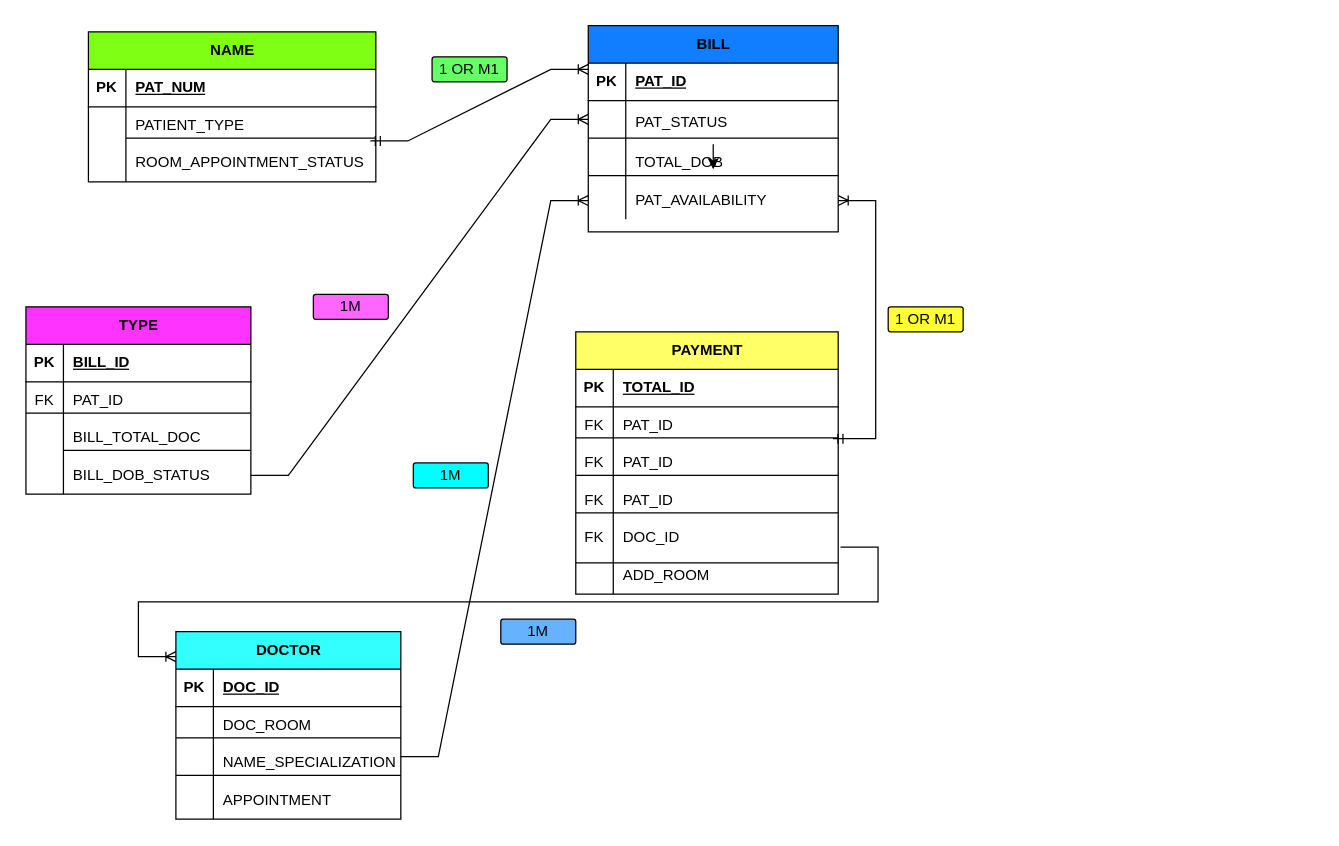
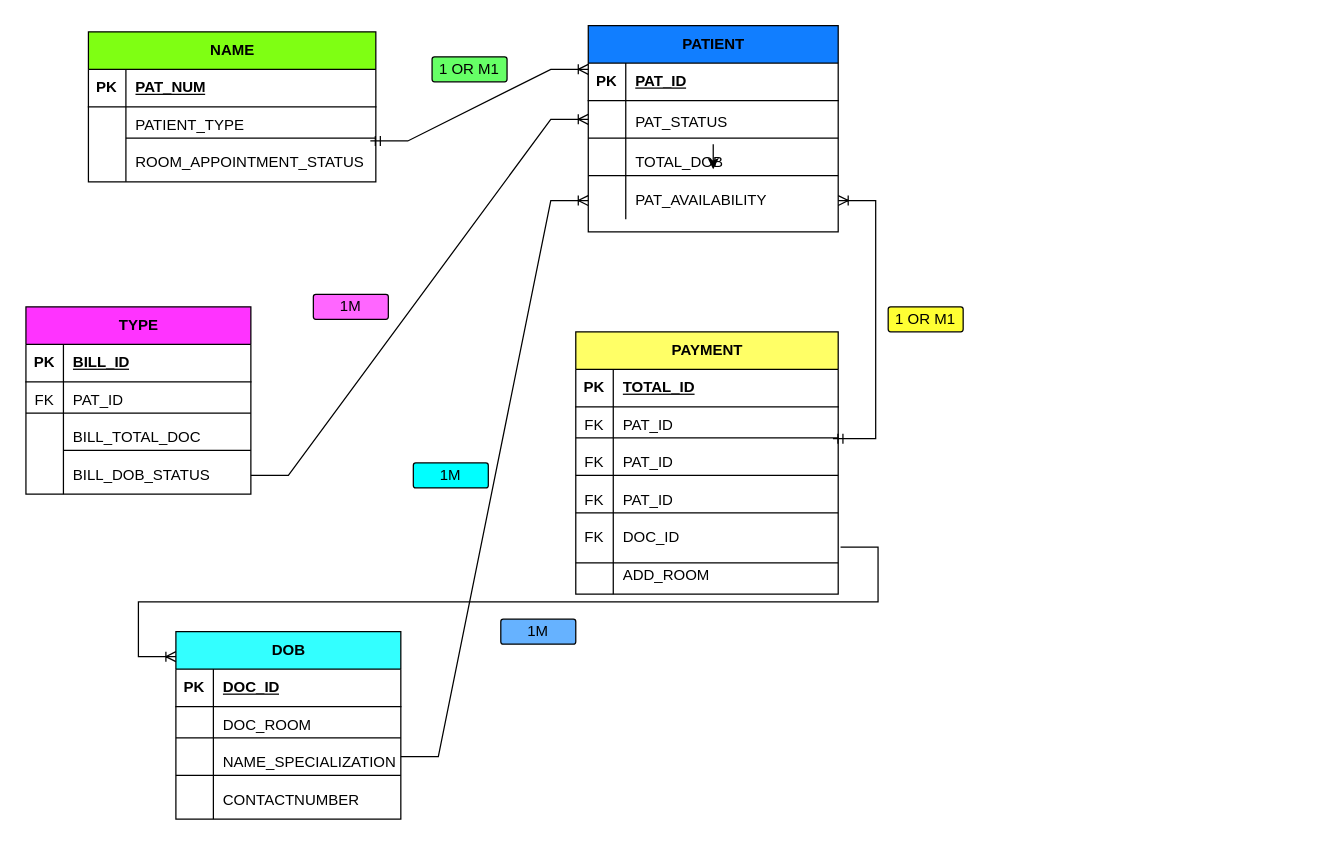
node "BILL": label "BILL" -> "PATIENT"
node "DOCTOR": label "DOCTOR" -> "DOB"
node "APPOINTMENT": label "APPOINTMENT" -> "CONTACTNUMBER"
